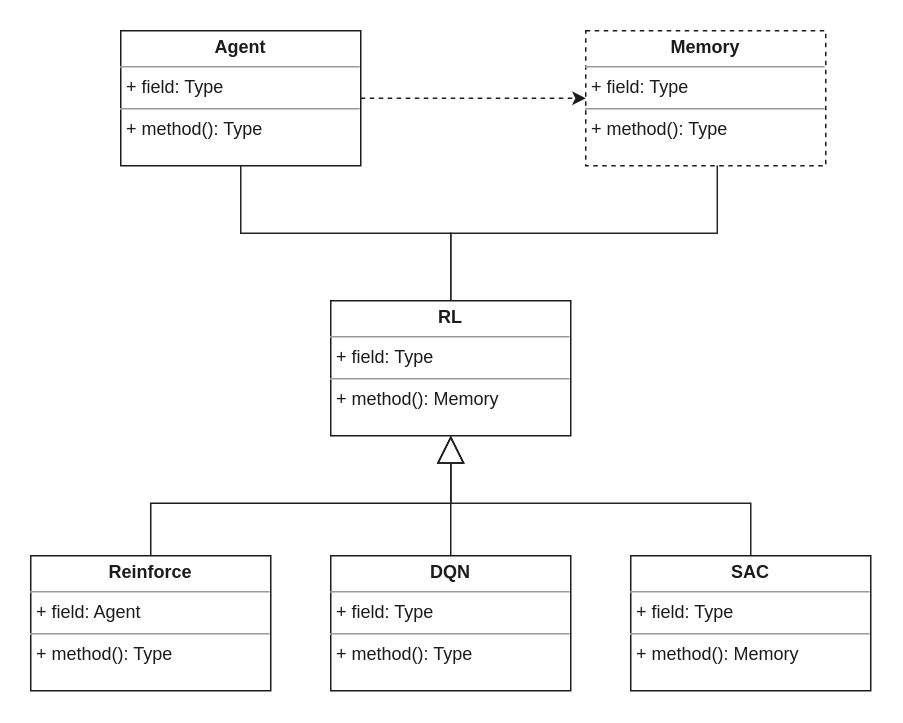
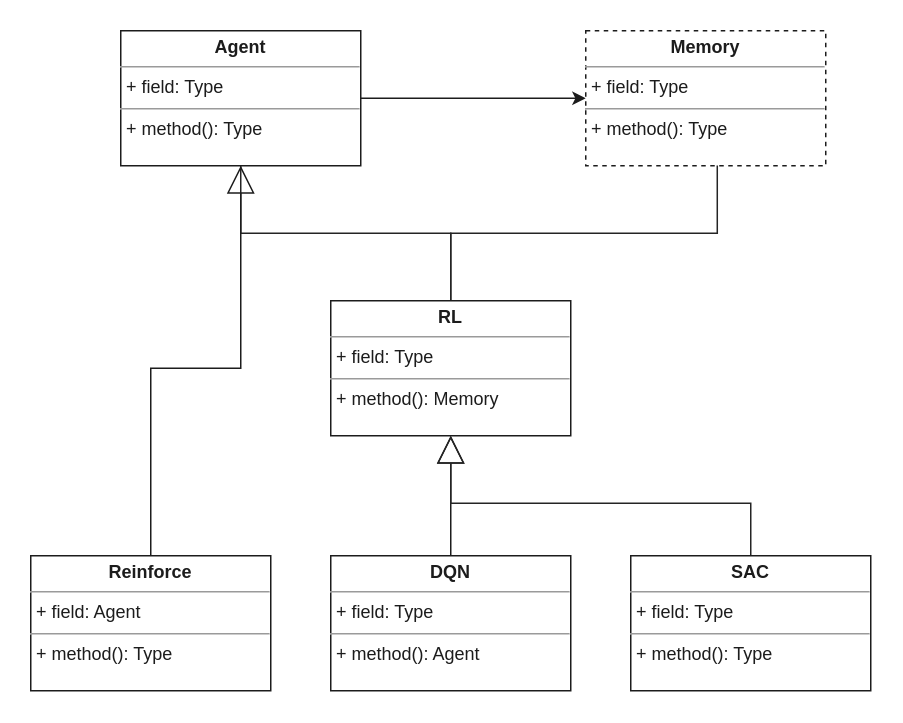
edge "Agent + field: Type + method(): Type" -> "Memory + field: Type + method(): Type": style dashed -> solid
edge "Reinforce + field: Agent + method(): Type" -> "RL + field: Type + method(): Memory": now "Reinforce + field: Agent + method(): Type" -> "Agent + field: Type + method(): Type"
node "DQN + field: Type + method(): Type": label "DQN + field: Type + method(): Type" -> "DQN + field: Type + method(): Agent"
node "SAC + field: Type + method(): Memory": label "SAC + field: Type + method(): Memory" -> "SAC + field: Type + method(): Type"
